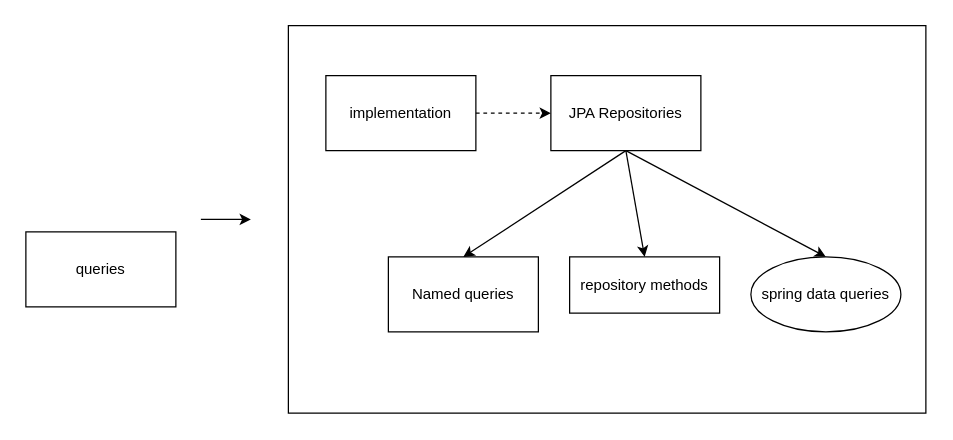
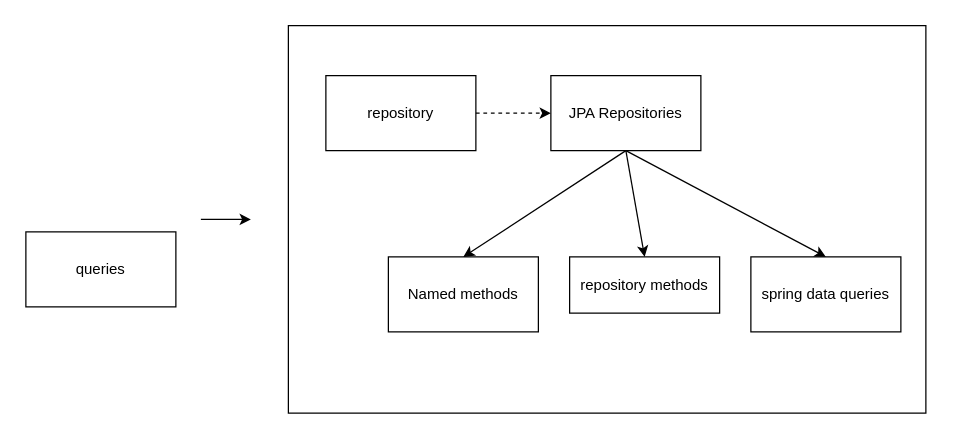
node "implementation": label "implementation" -> "repository"
node "Named queries": label "Named queries" -> "Named methods"
node "spring data queries": shape ellipse -> rectangle
